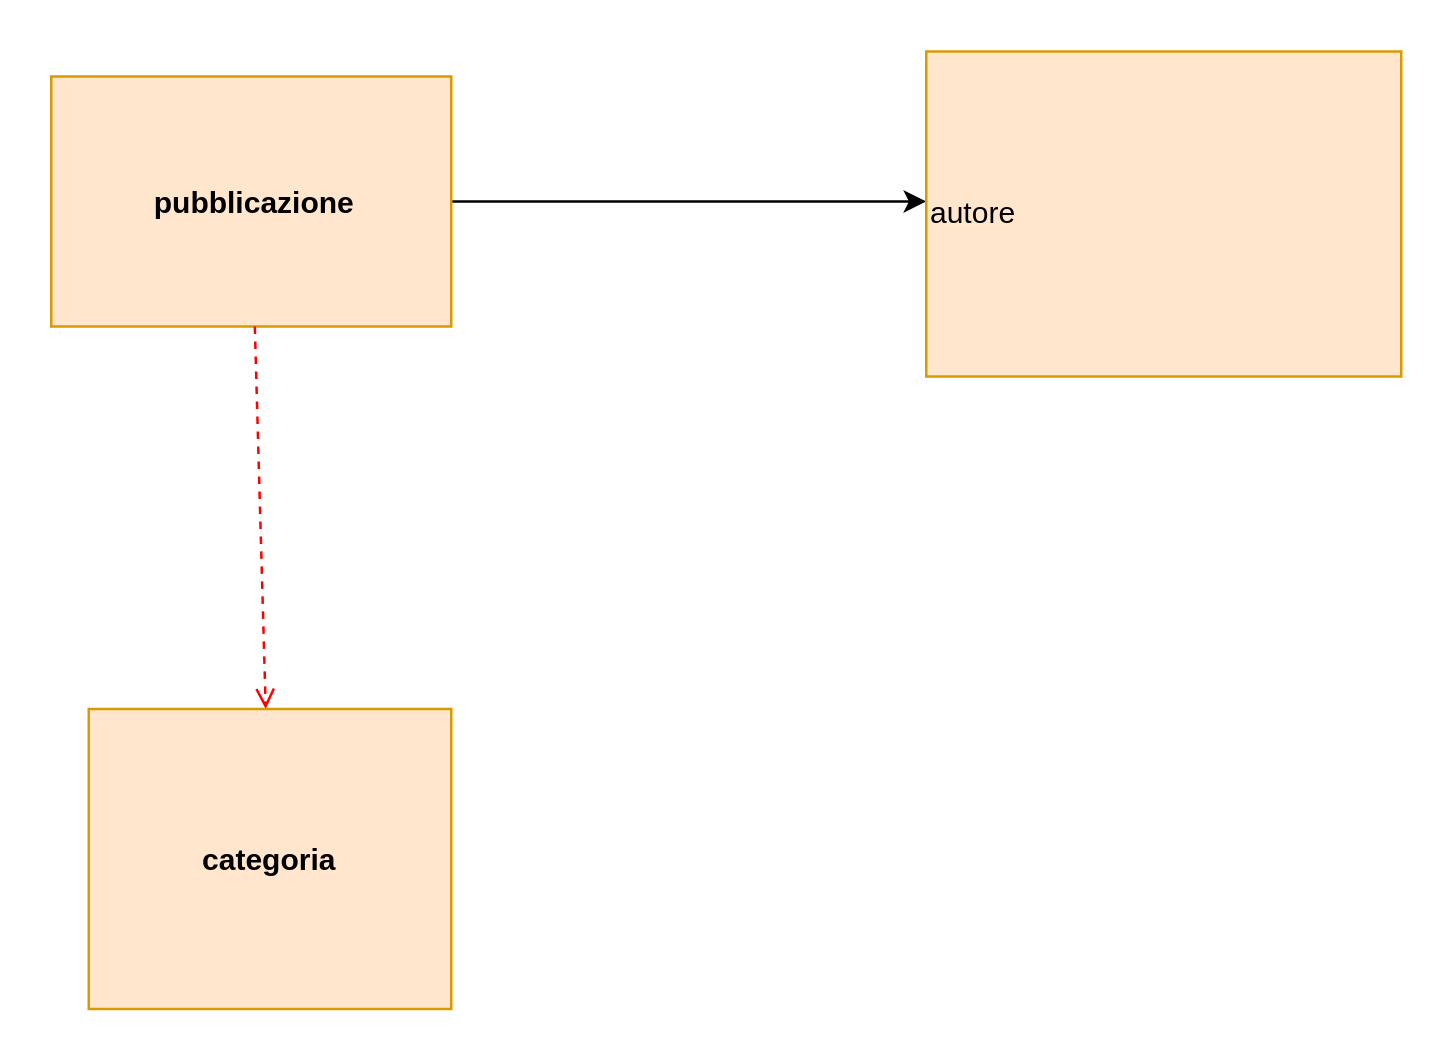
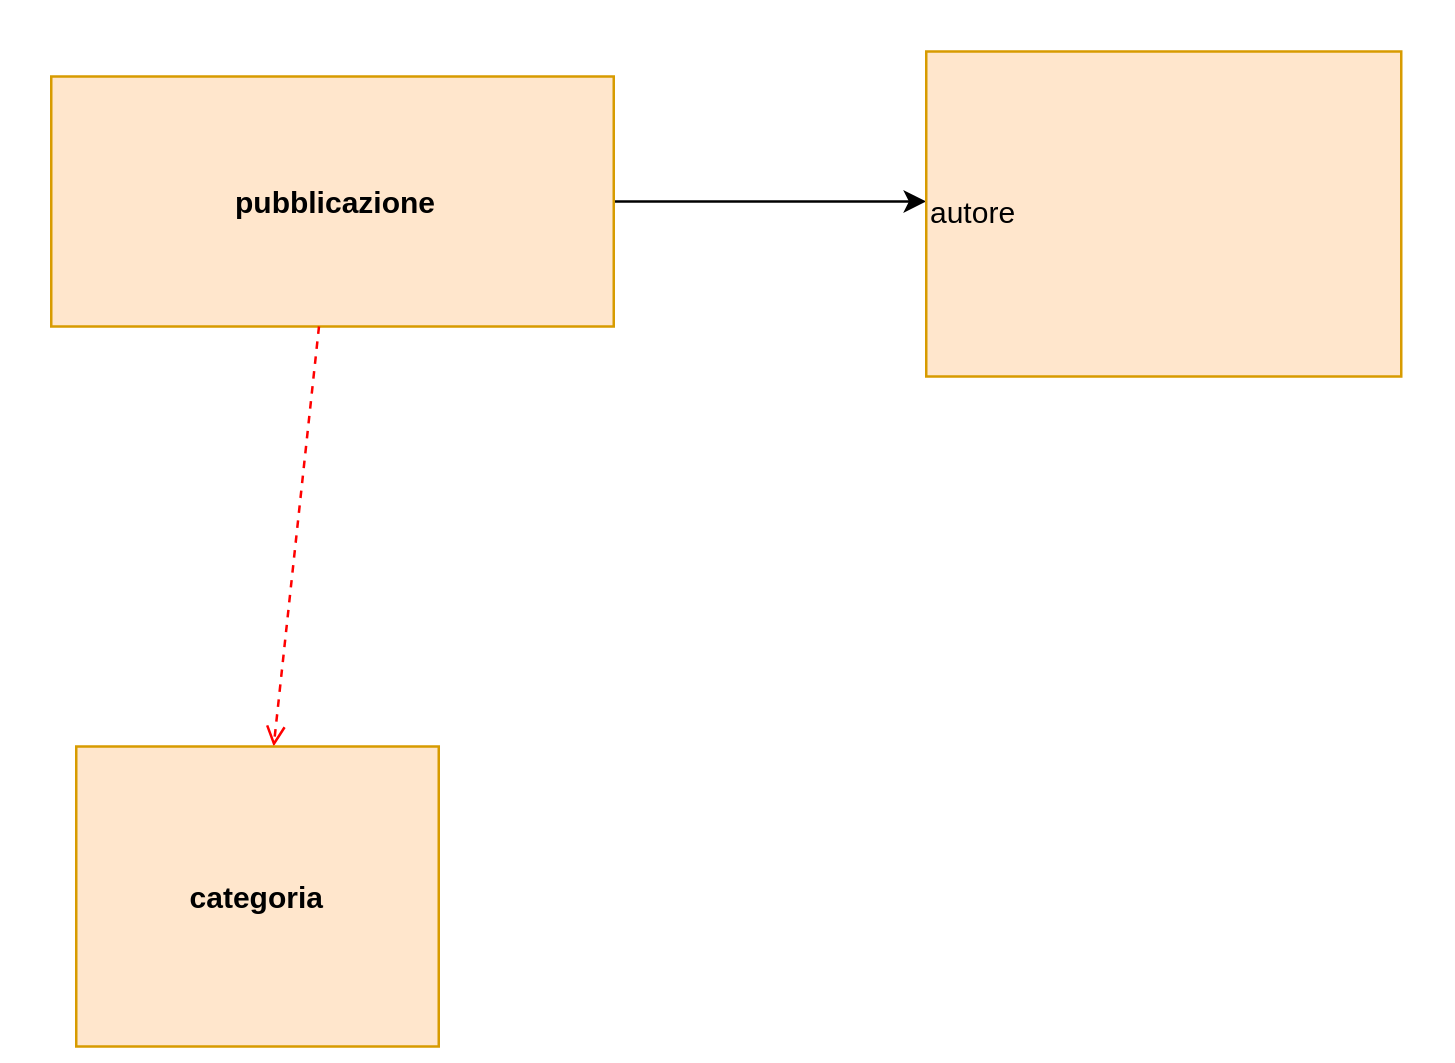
node "pubblicazione": size 400x250 -> 563x250
node "categoria": moved (270, 859) -> (258, 896)
